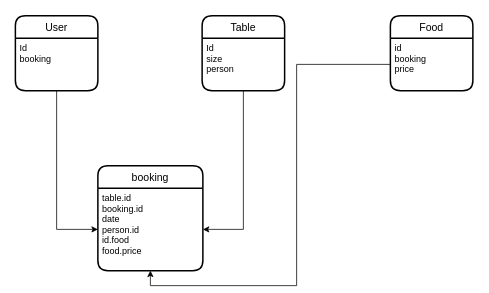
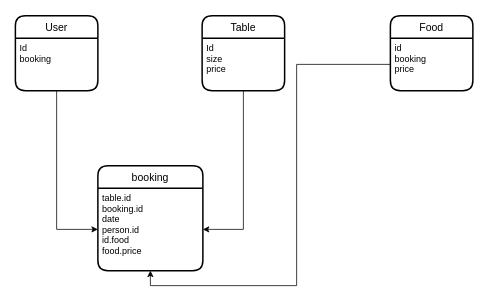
node "Id size person": label "Id size person" -> "Id size price"
